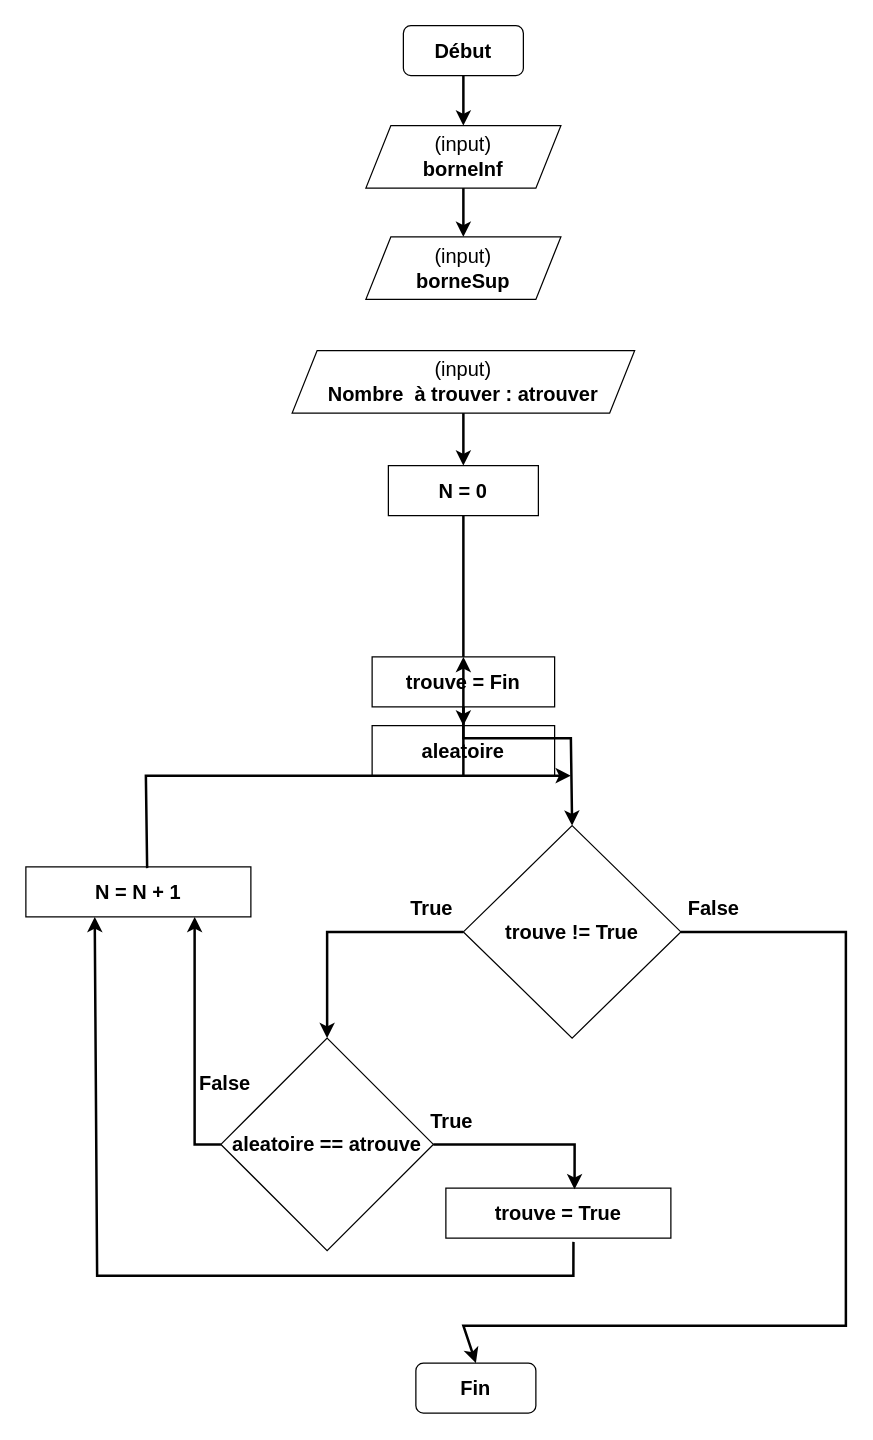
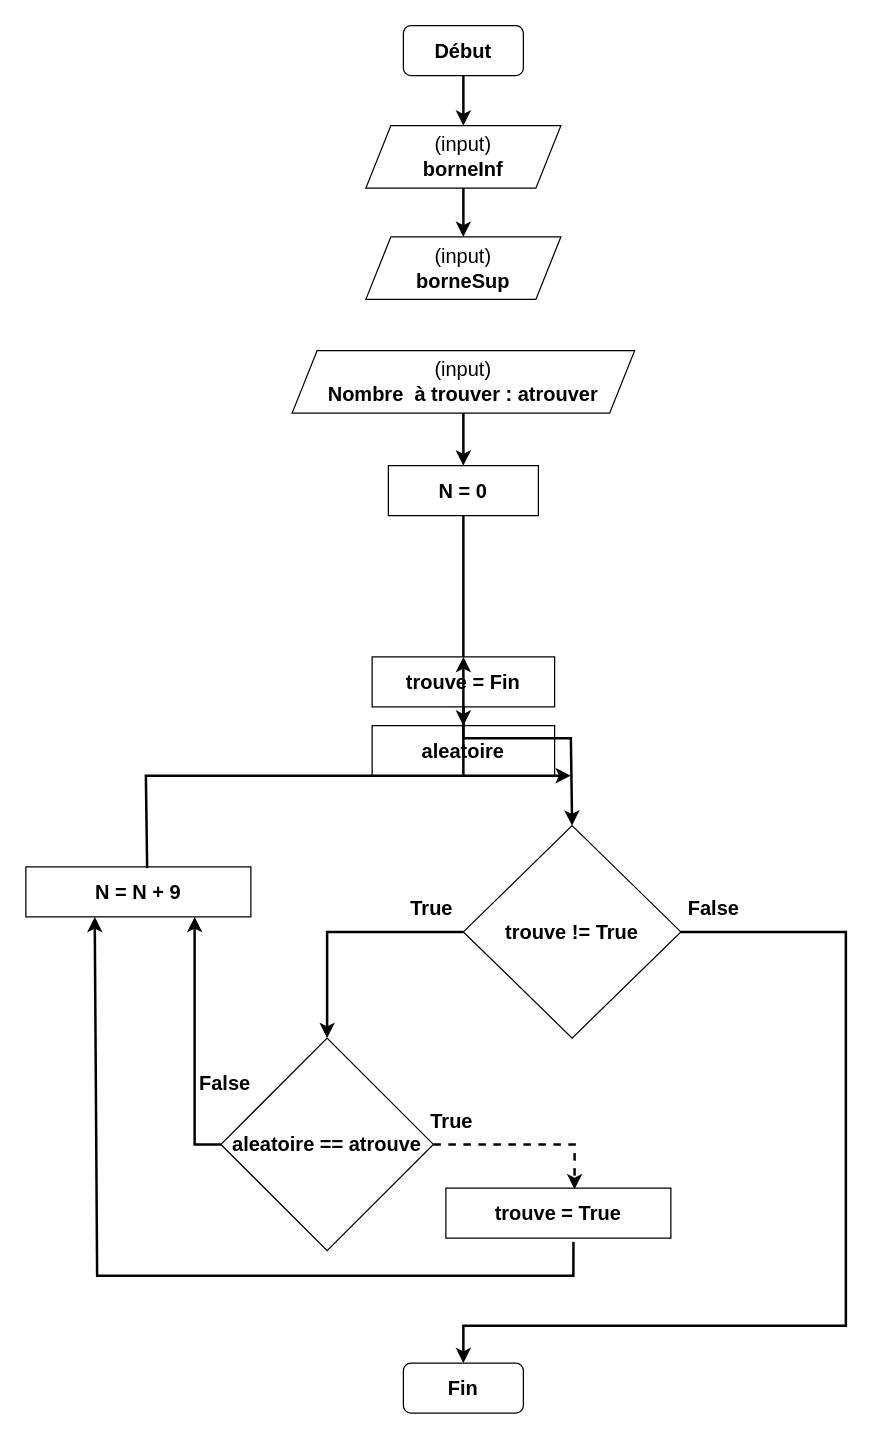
node "N = N + 1": label "N = N + 1" -> "N = N + 9"
edge "aleatoire == atrouve" -> "trouve = True": style solid -> dashed
node "Fin": moved (476, 1388) -> (463, 1388)
